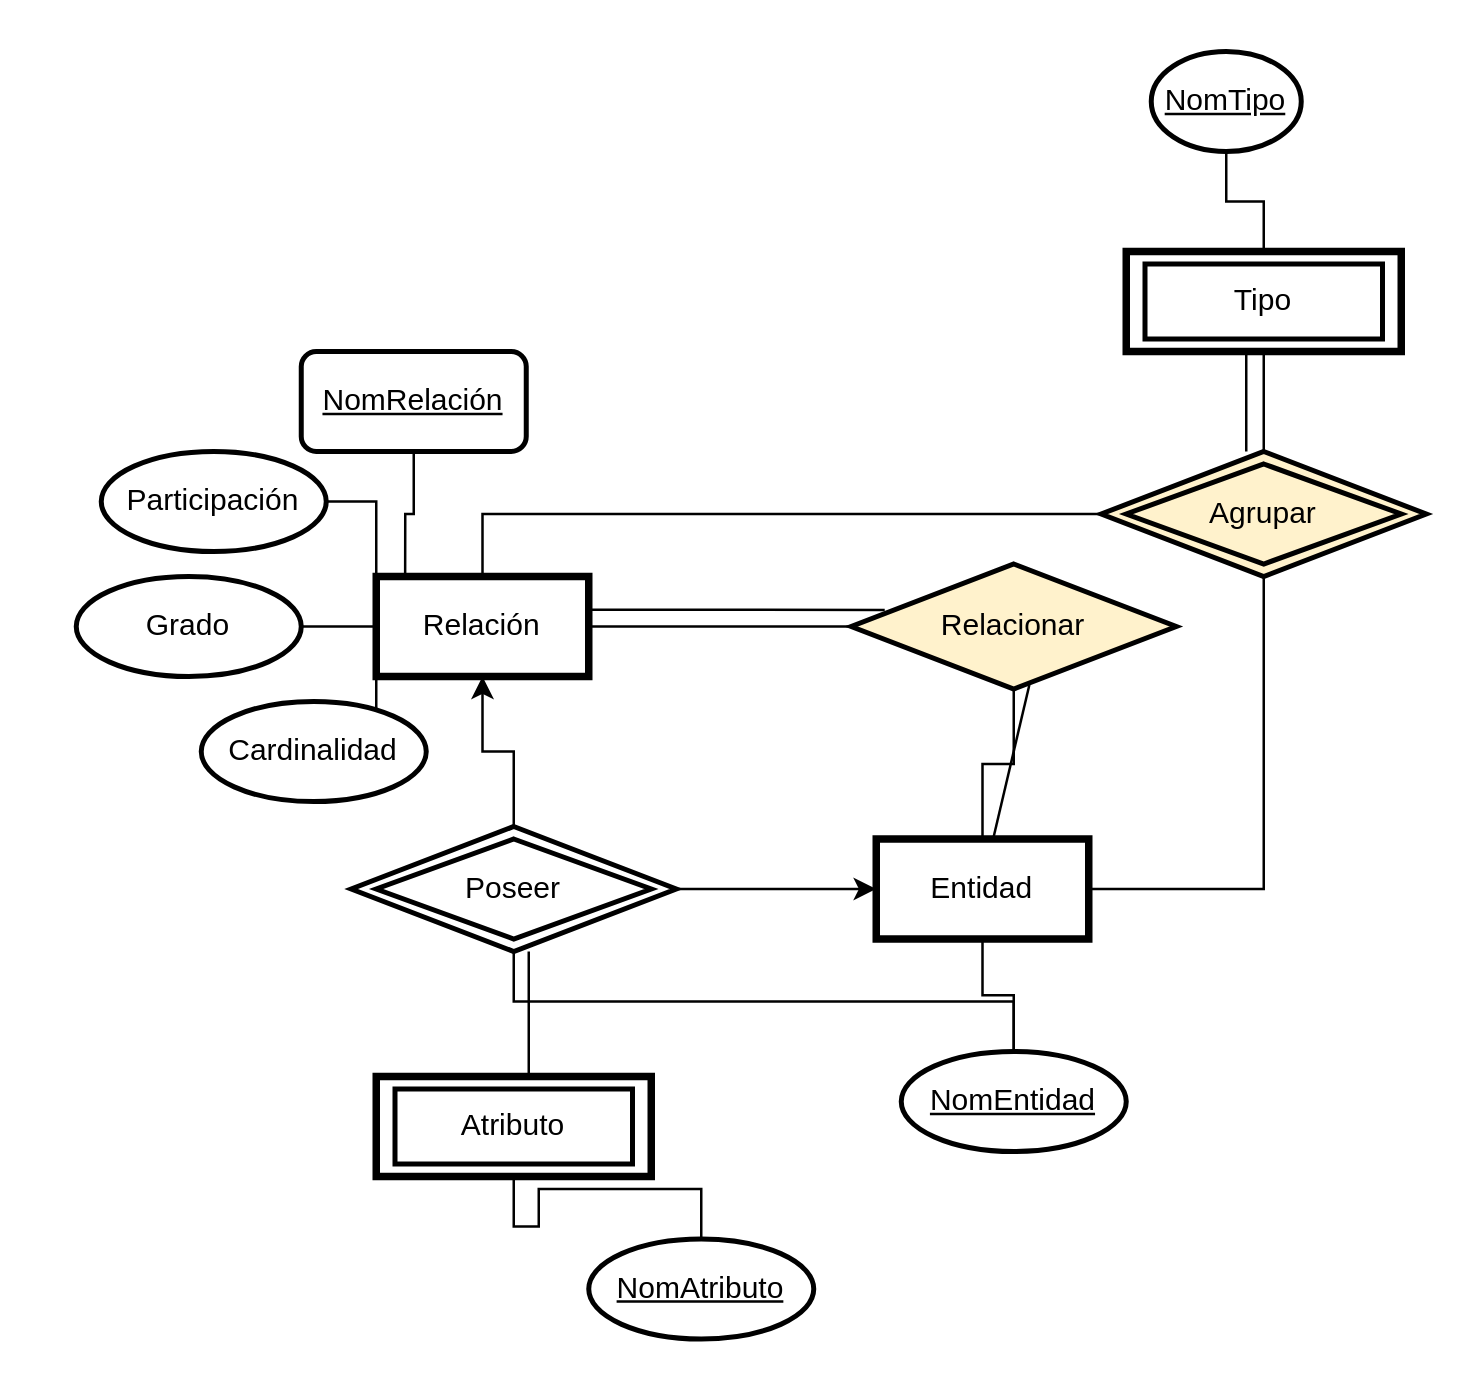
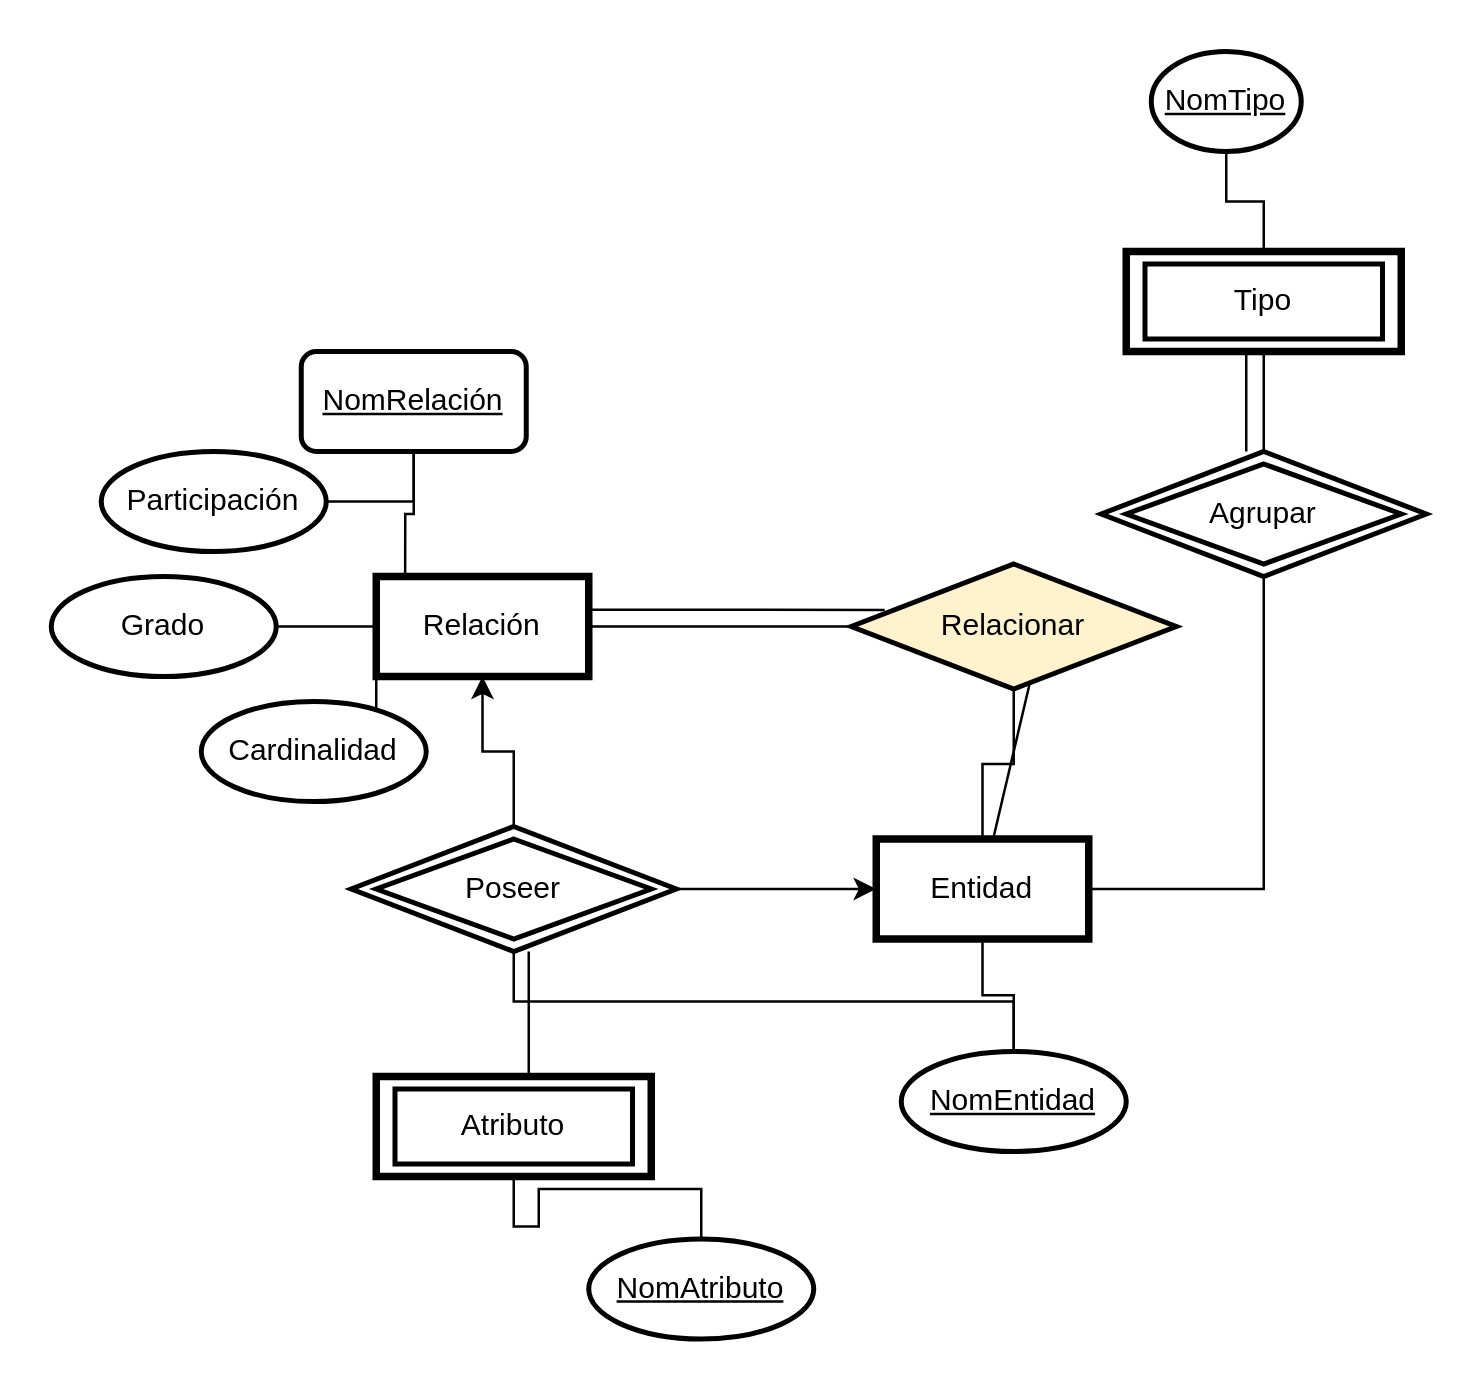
edge "Agrupar" -- "Relación": removed
node "Agrupar": fillcolor #fff2cc -> #ffffff
edge "Participación" -- "Relación": now "Participación" -- "NomRelación"
node "Grado": moved (189, 626) -> (164, 626)
